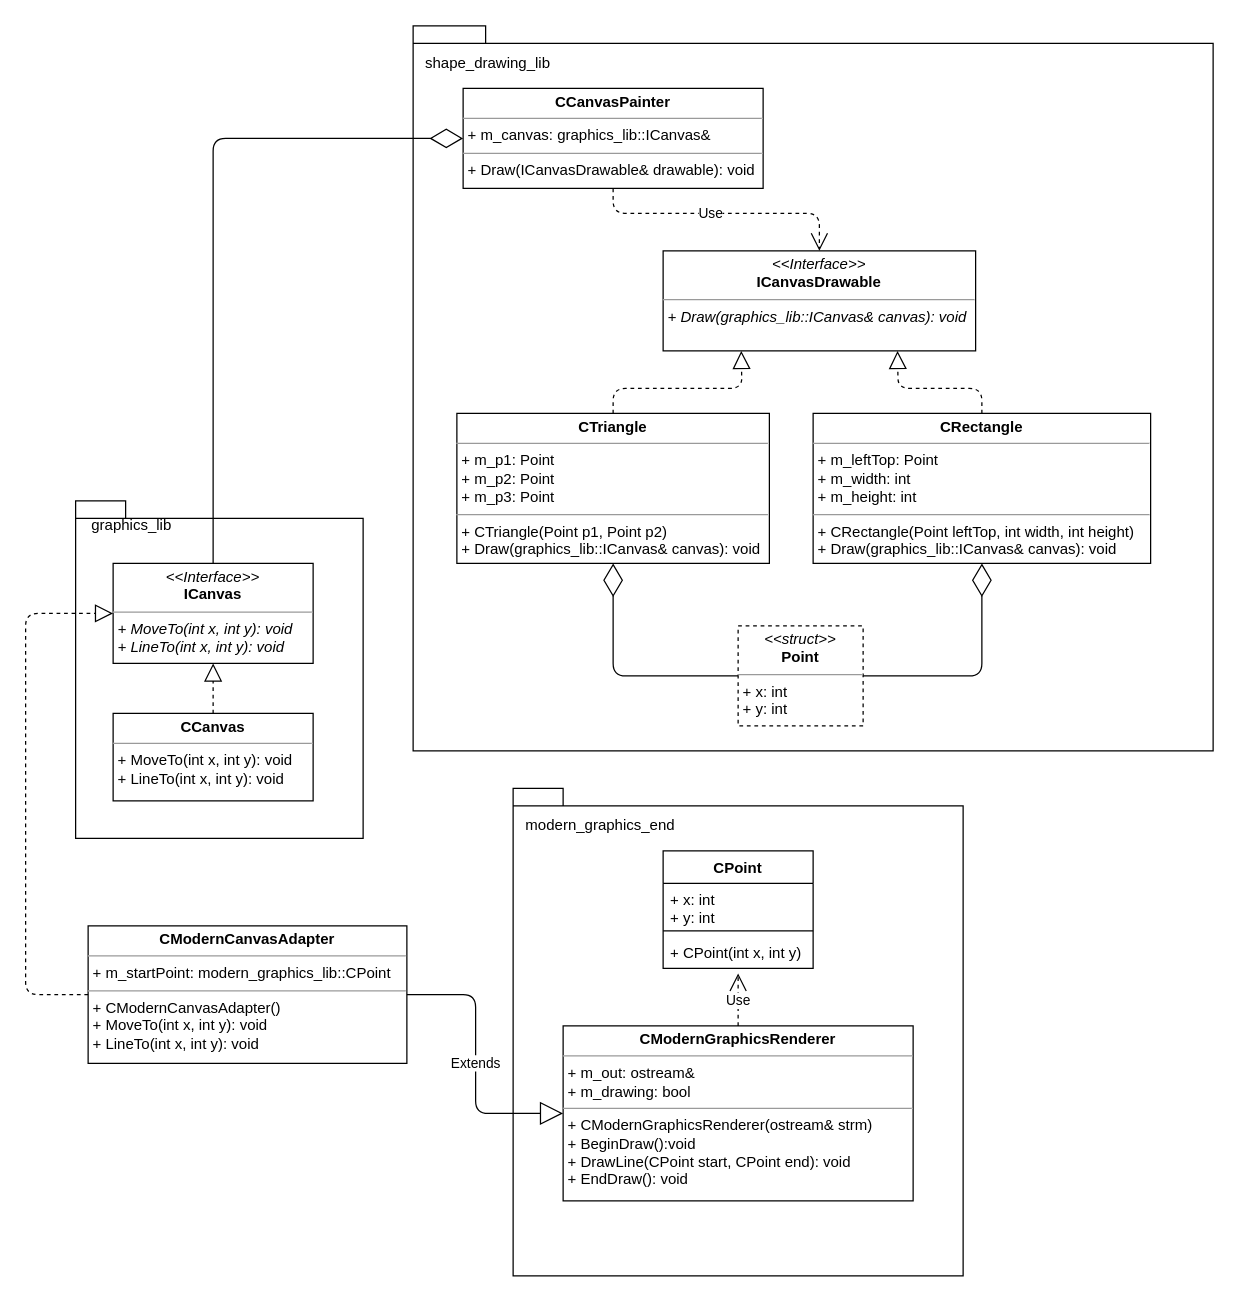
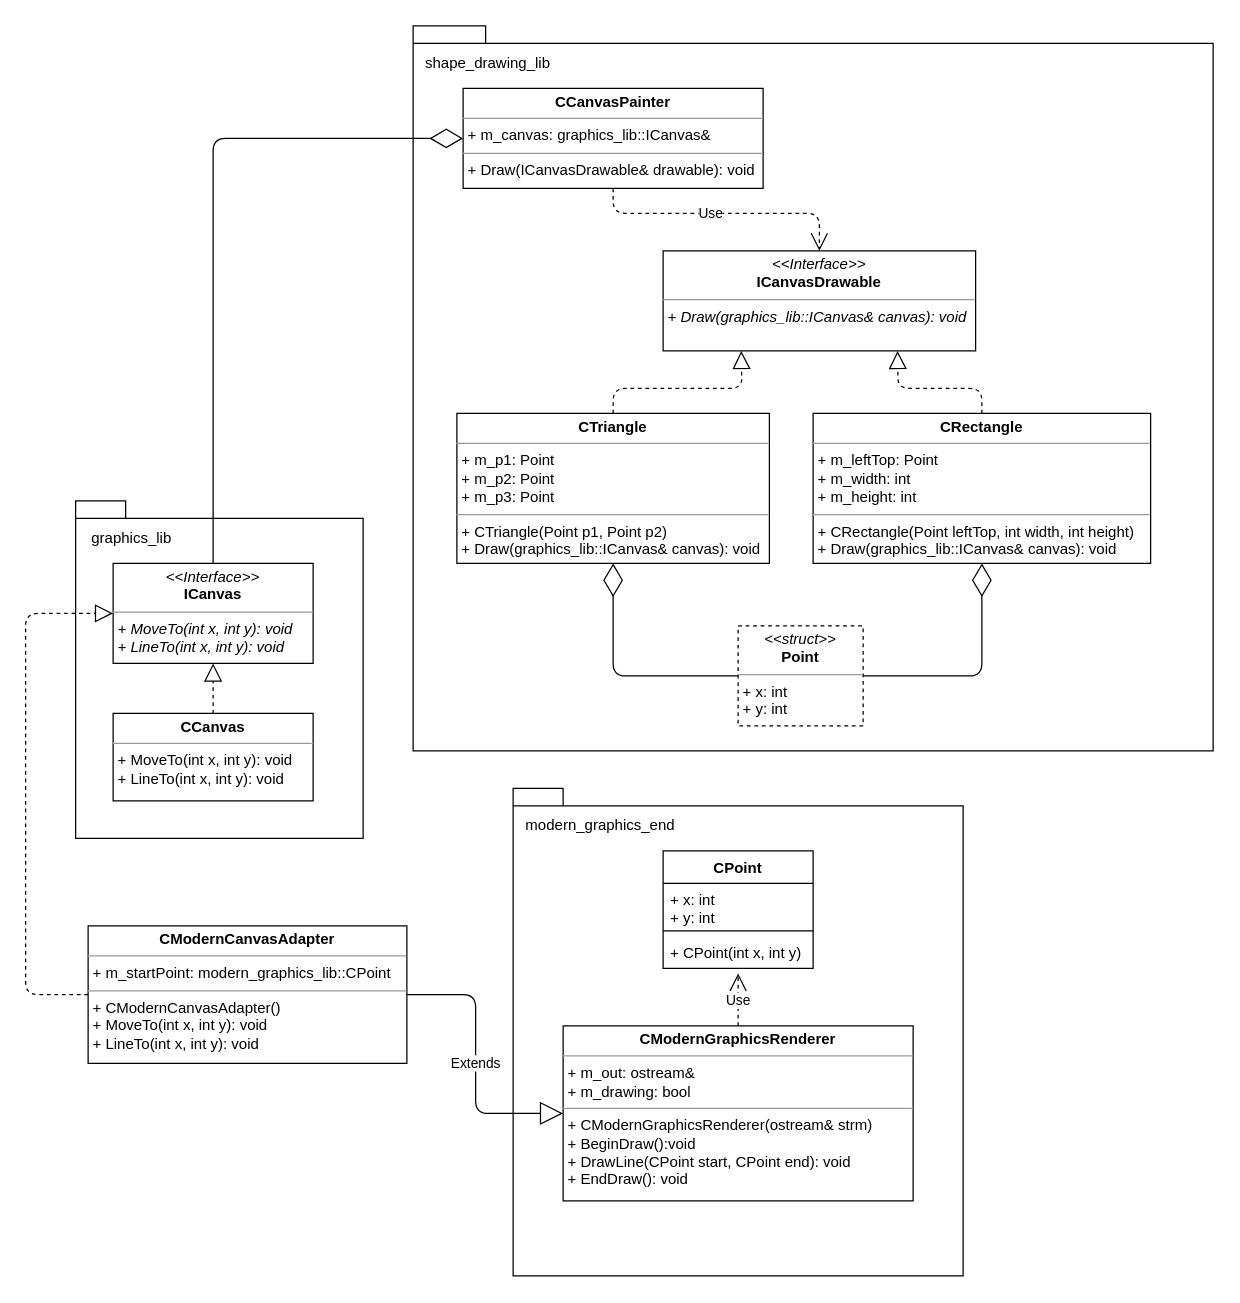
node "graphics_lib": moved (132, 526) -> (132, 538)
